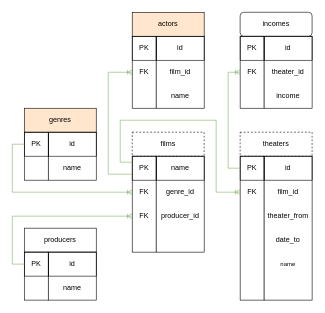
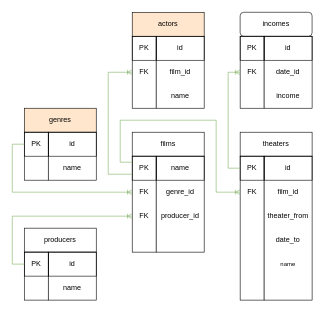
node "theater_id": label "theater_id" -> "date_id"
node "films": style dashed -> solid
node "theaters": style dashed -> solid
